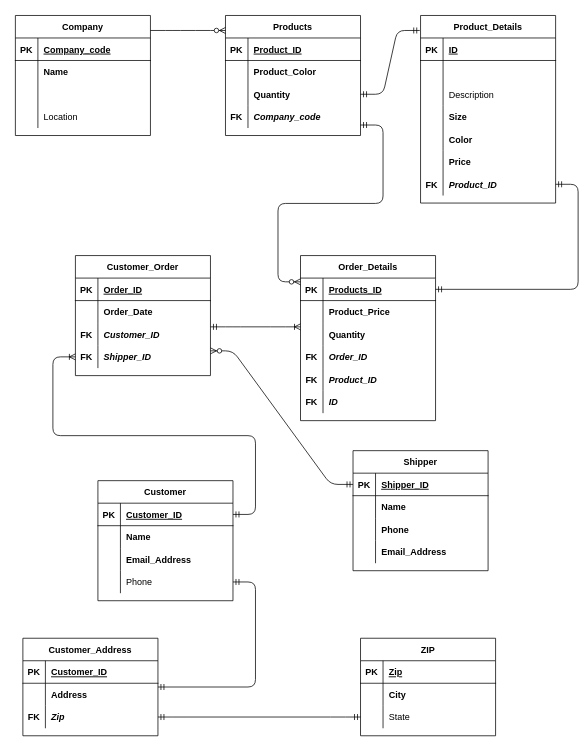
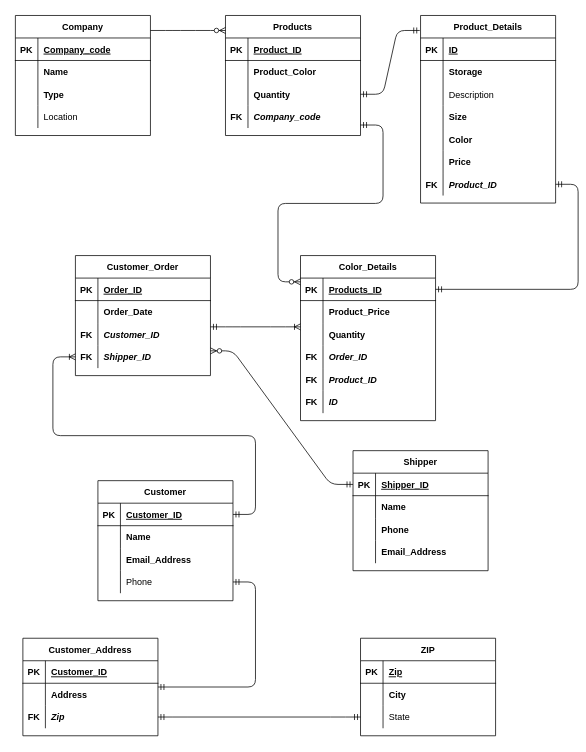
node "Storage": added
node "Type": added
node "Order_Details": label "Order_Details" -> "Color_Details"
